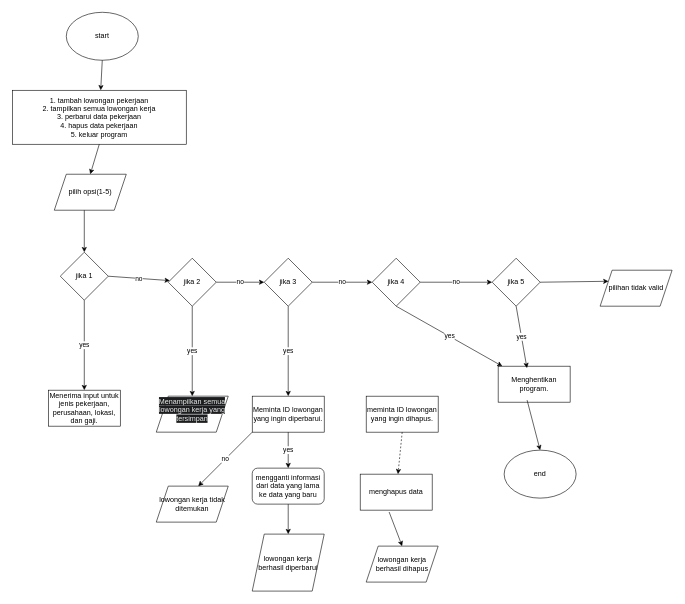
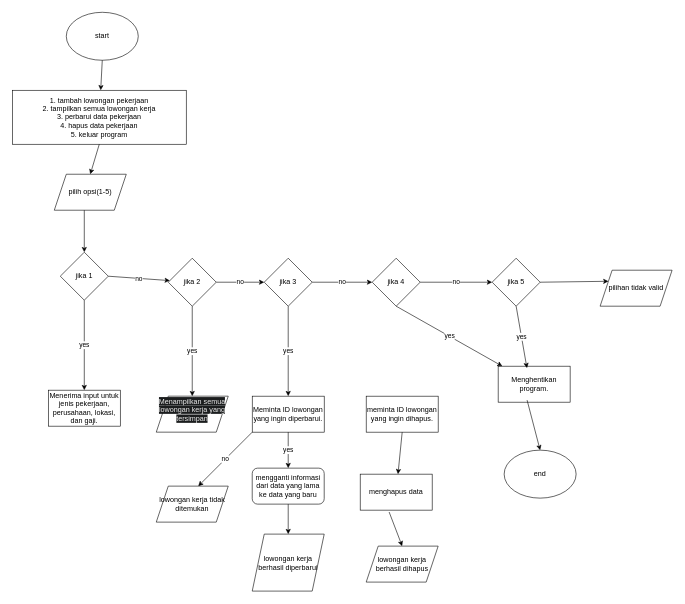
edge "meminta ID lowongan yang ingin dihapus." -> "menghapus data": style dashed -> solid
